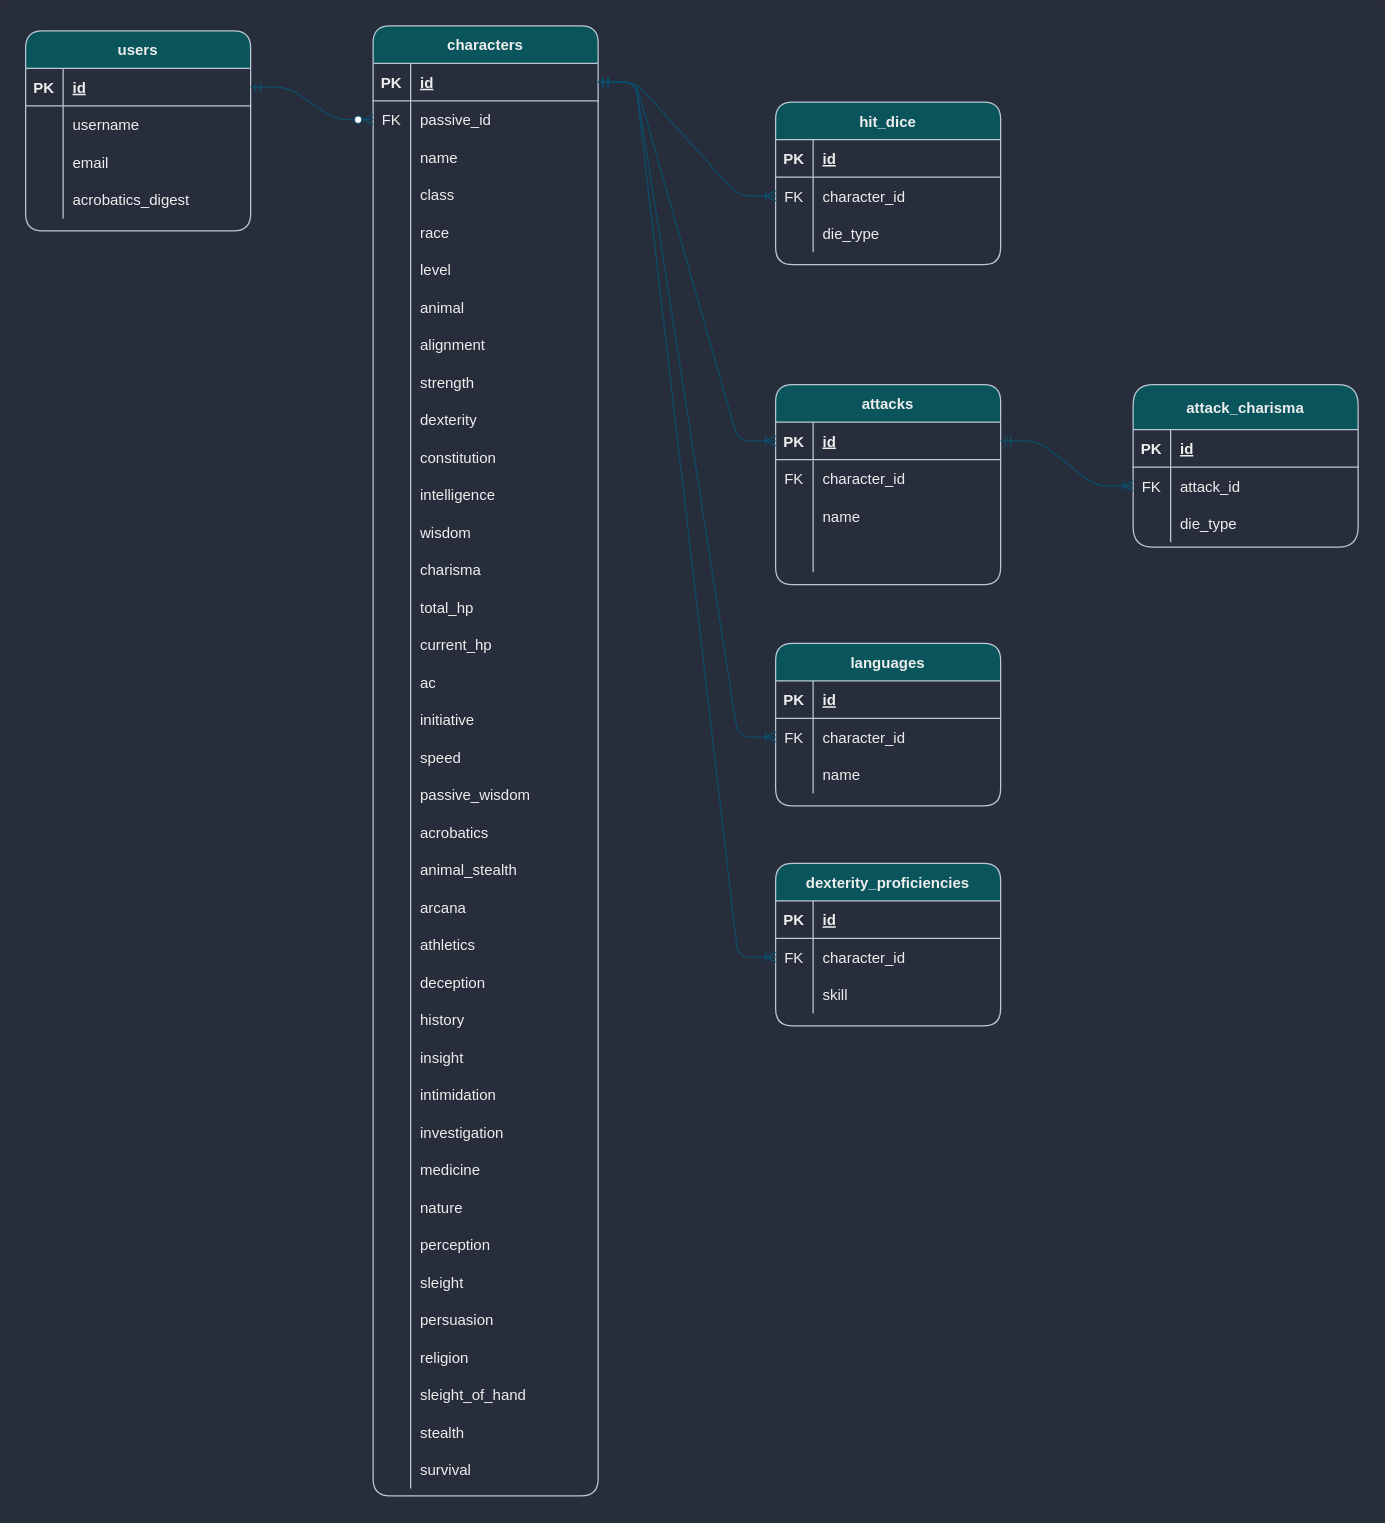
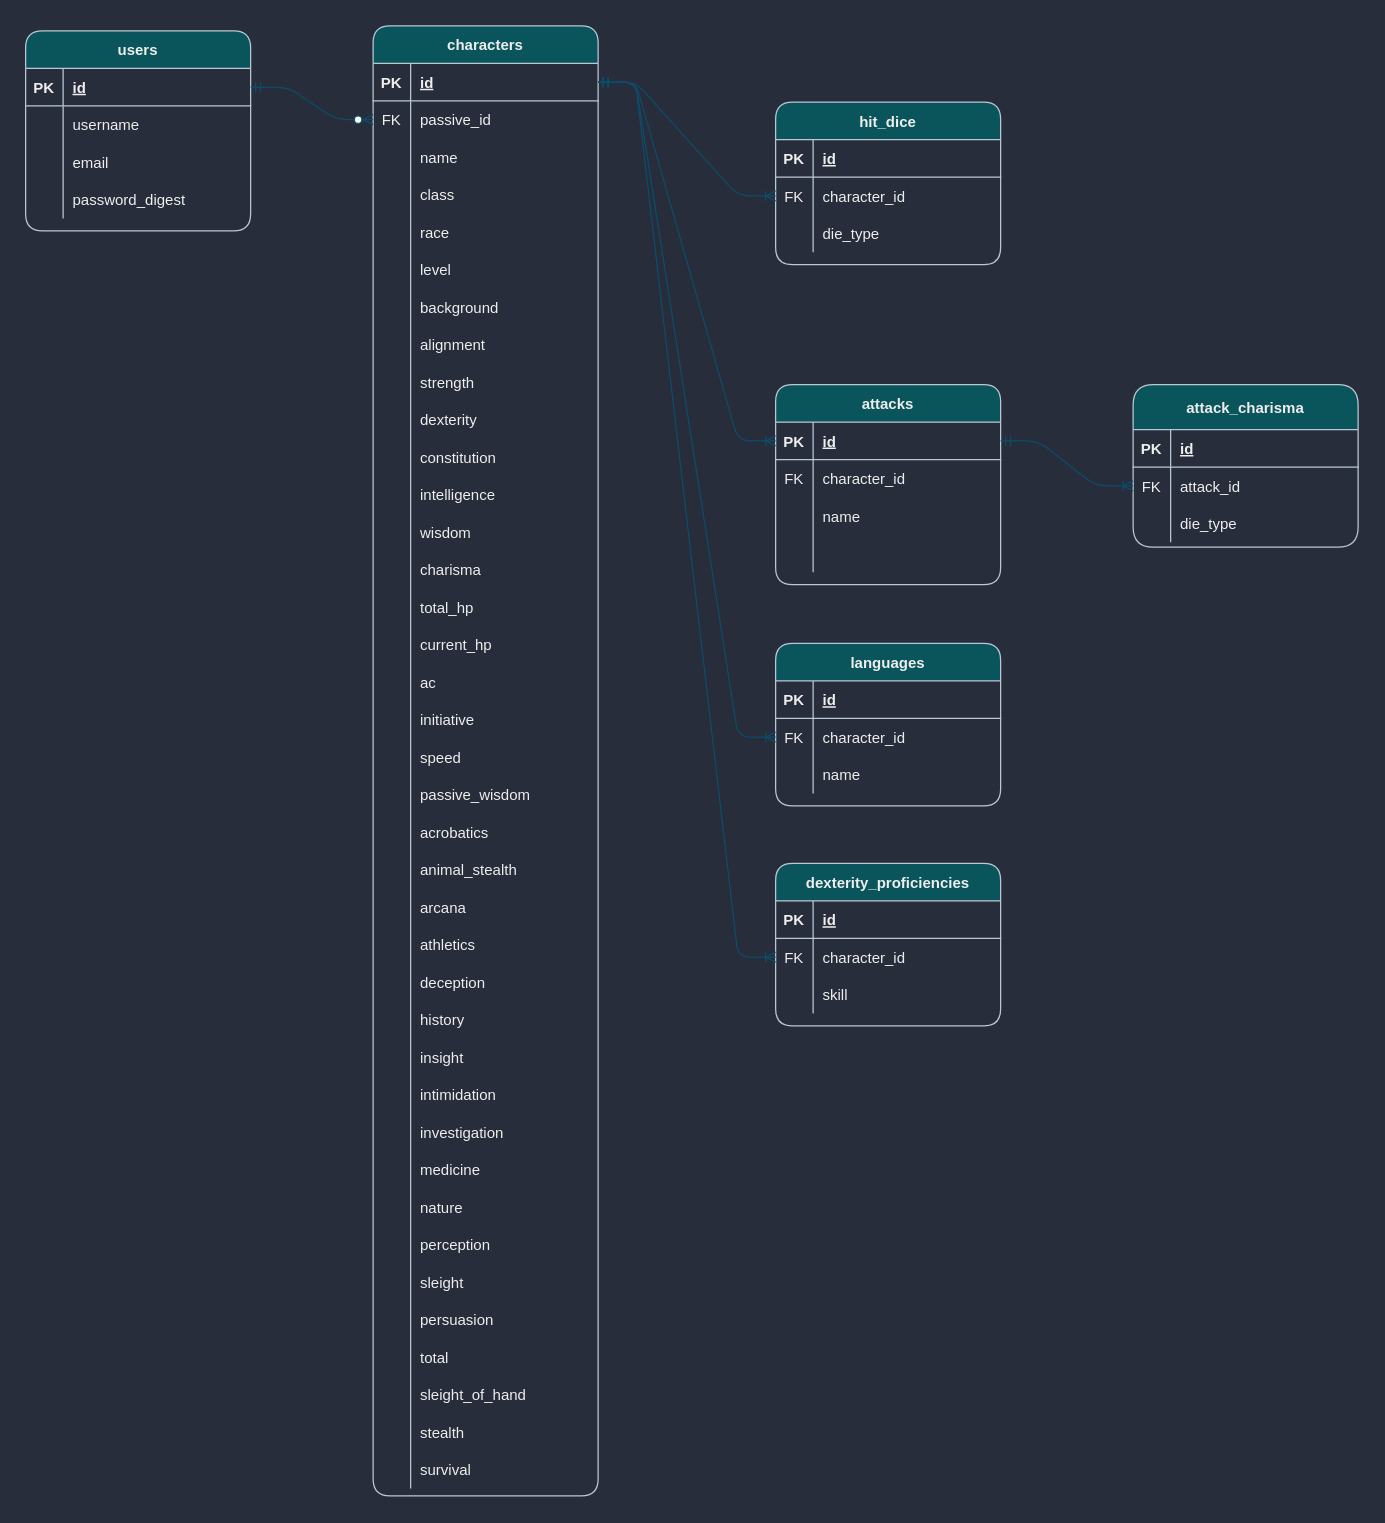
node "acrobatics_digest": label "acrobatics_digest" -> "password_digest"
node "animal": label "animal" -> "background"
node "religion": label "religion" -> "total"
